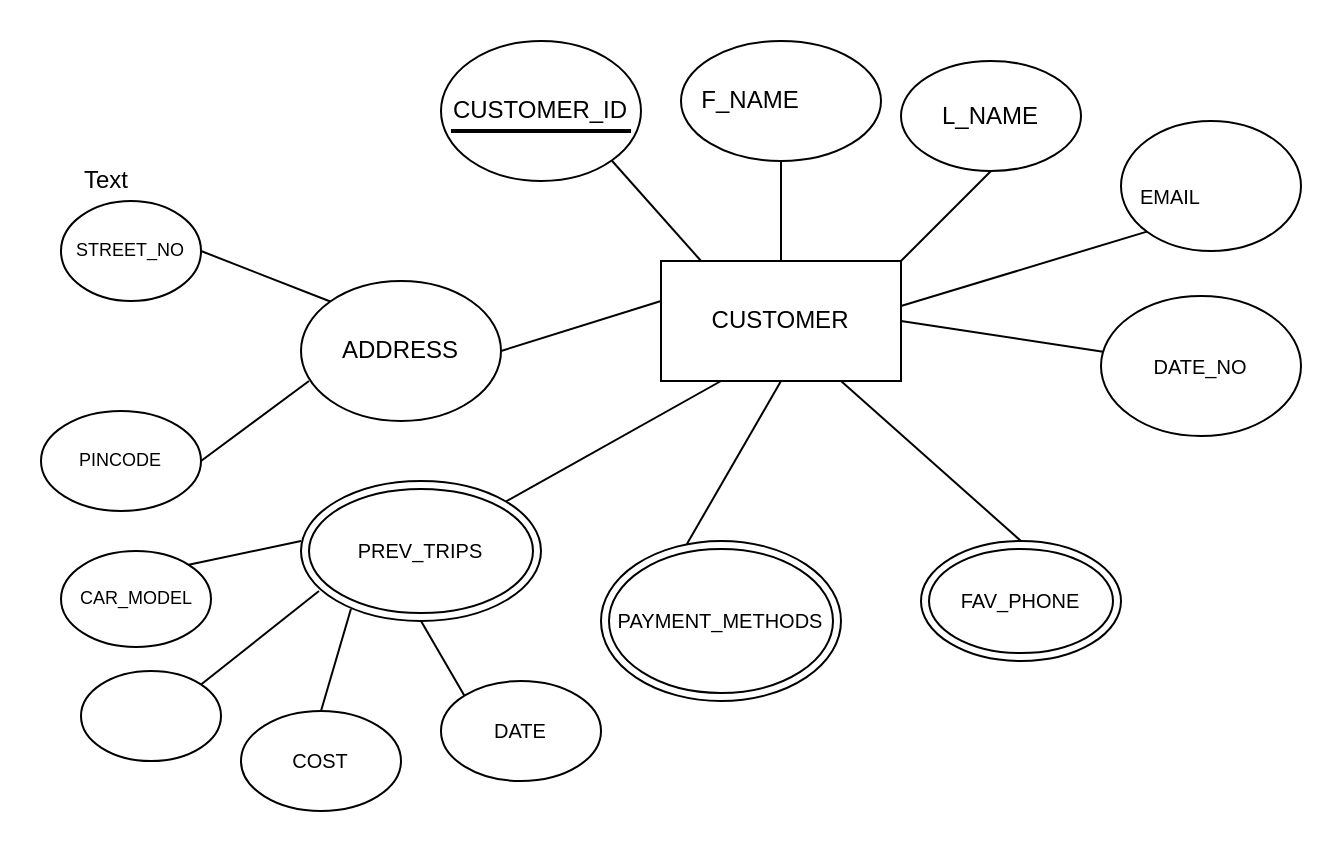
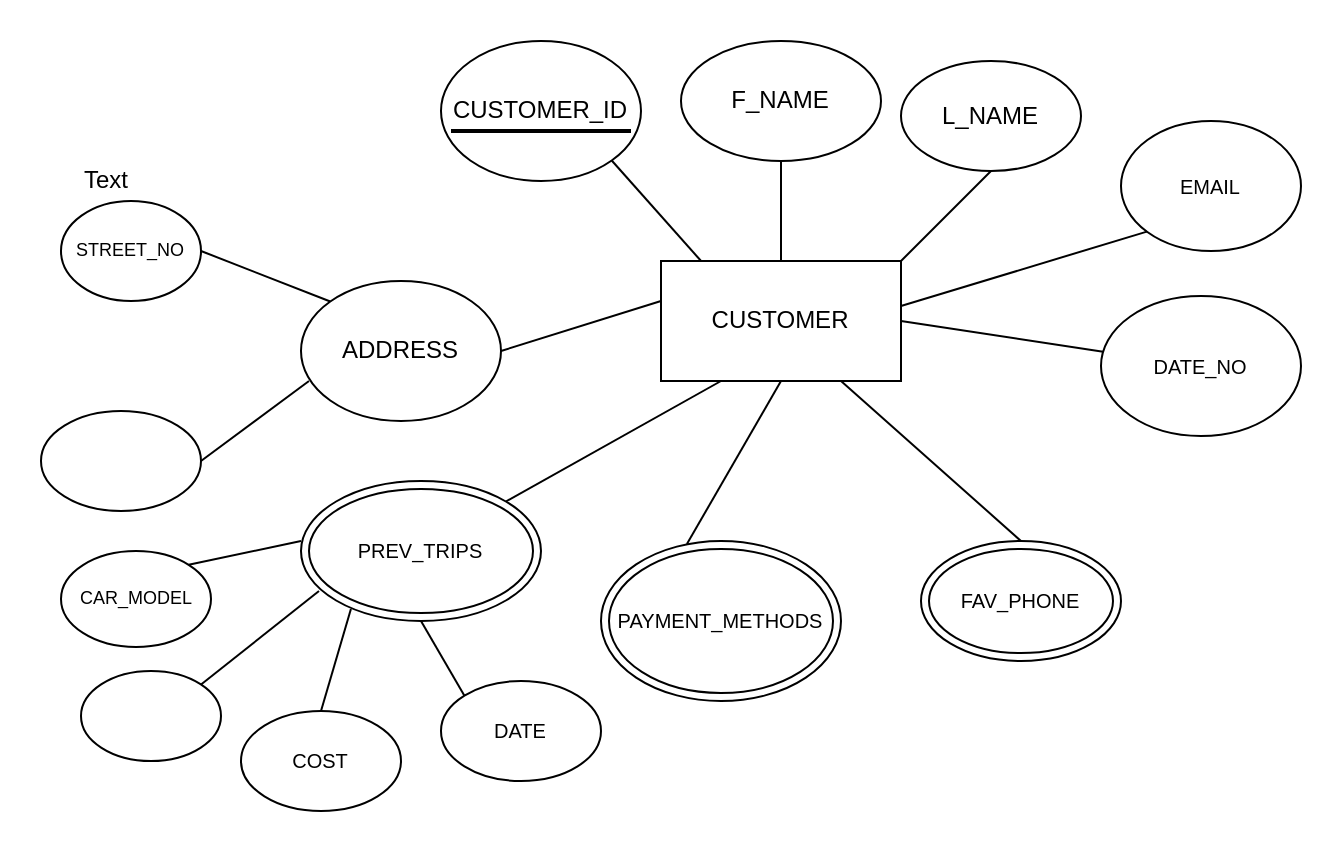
node "F_NAME": moved (751, 101) -> (781, 101)
node "EMAIL": moved (1171, 196) -> (1211, 186)
node "PINCODE": removed
